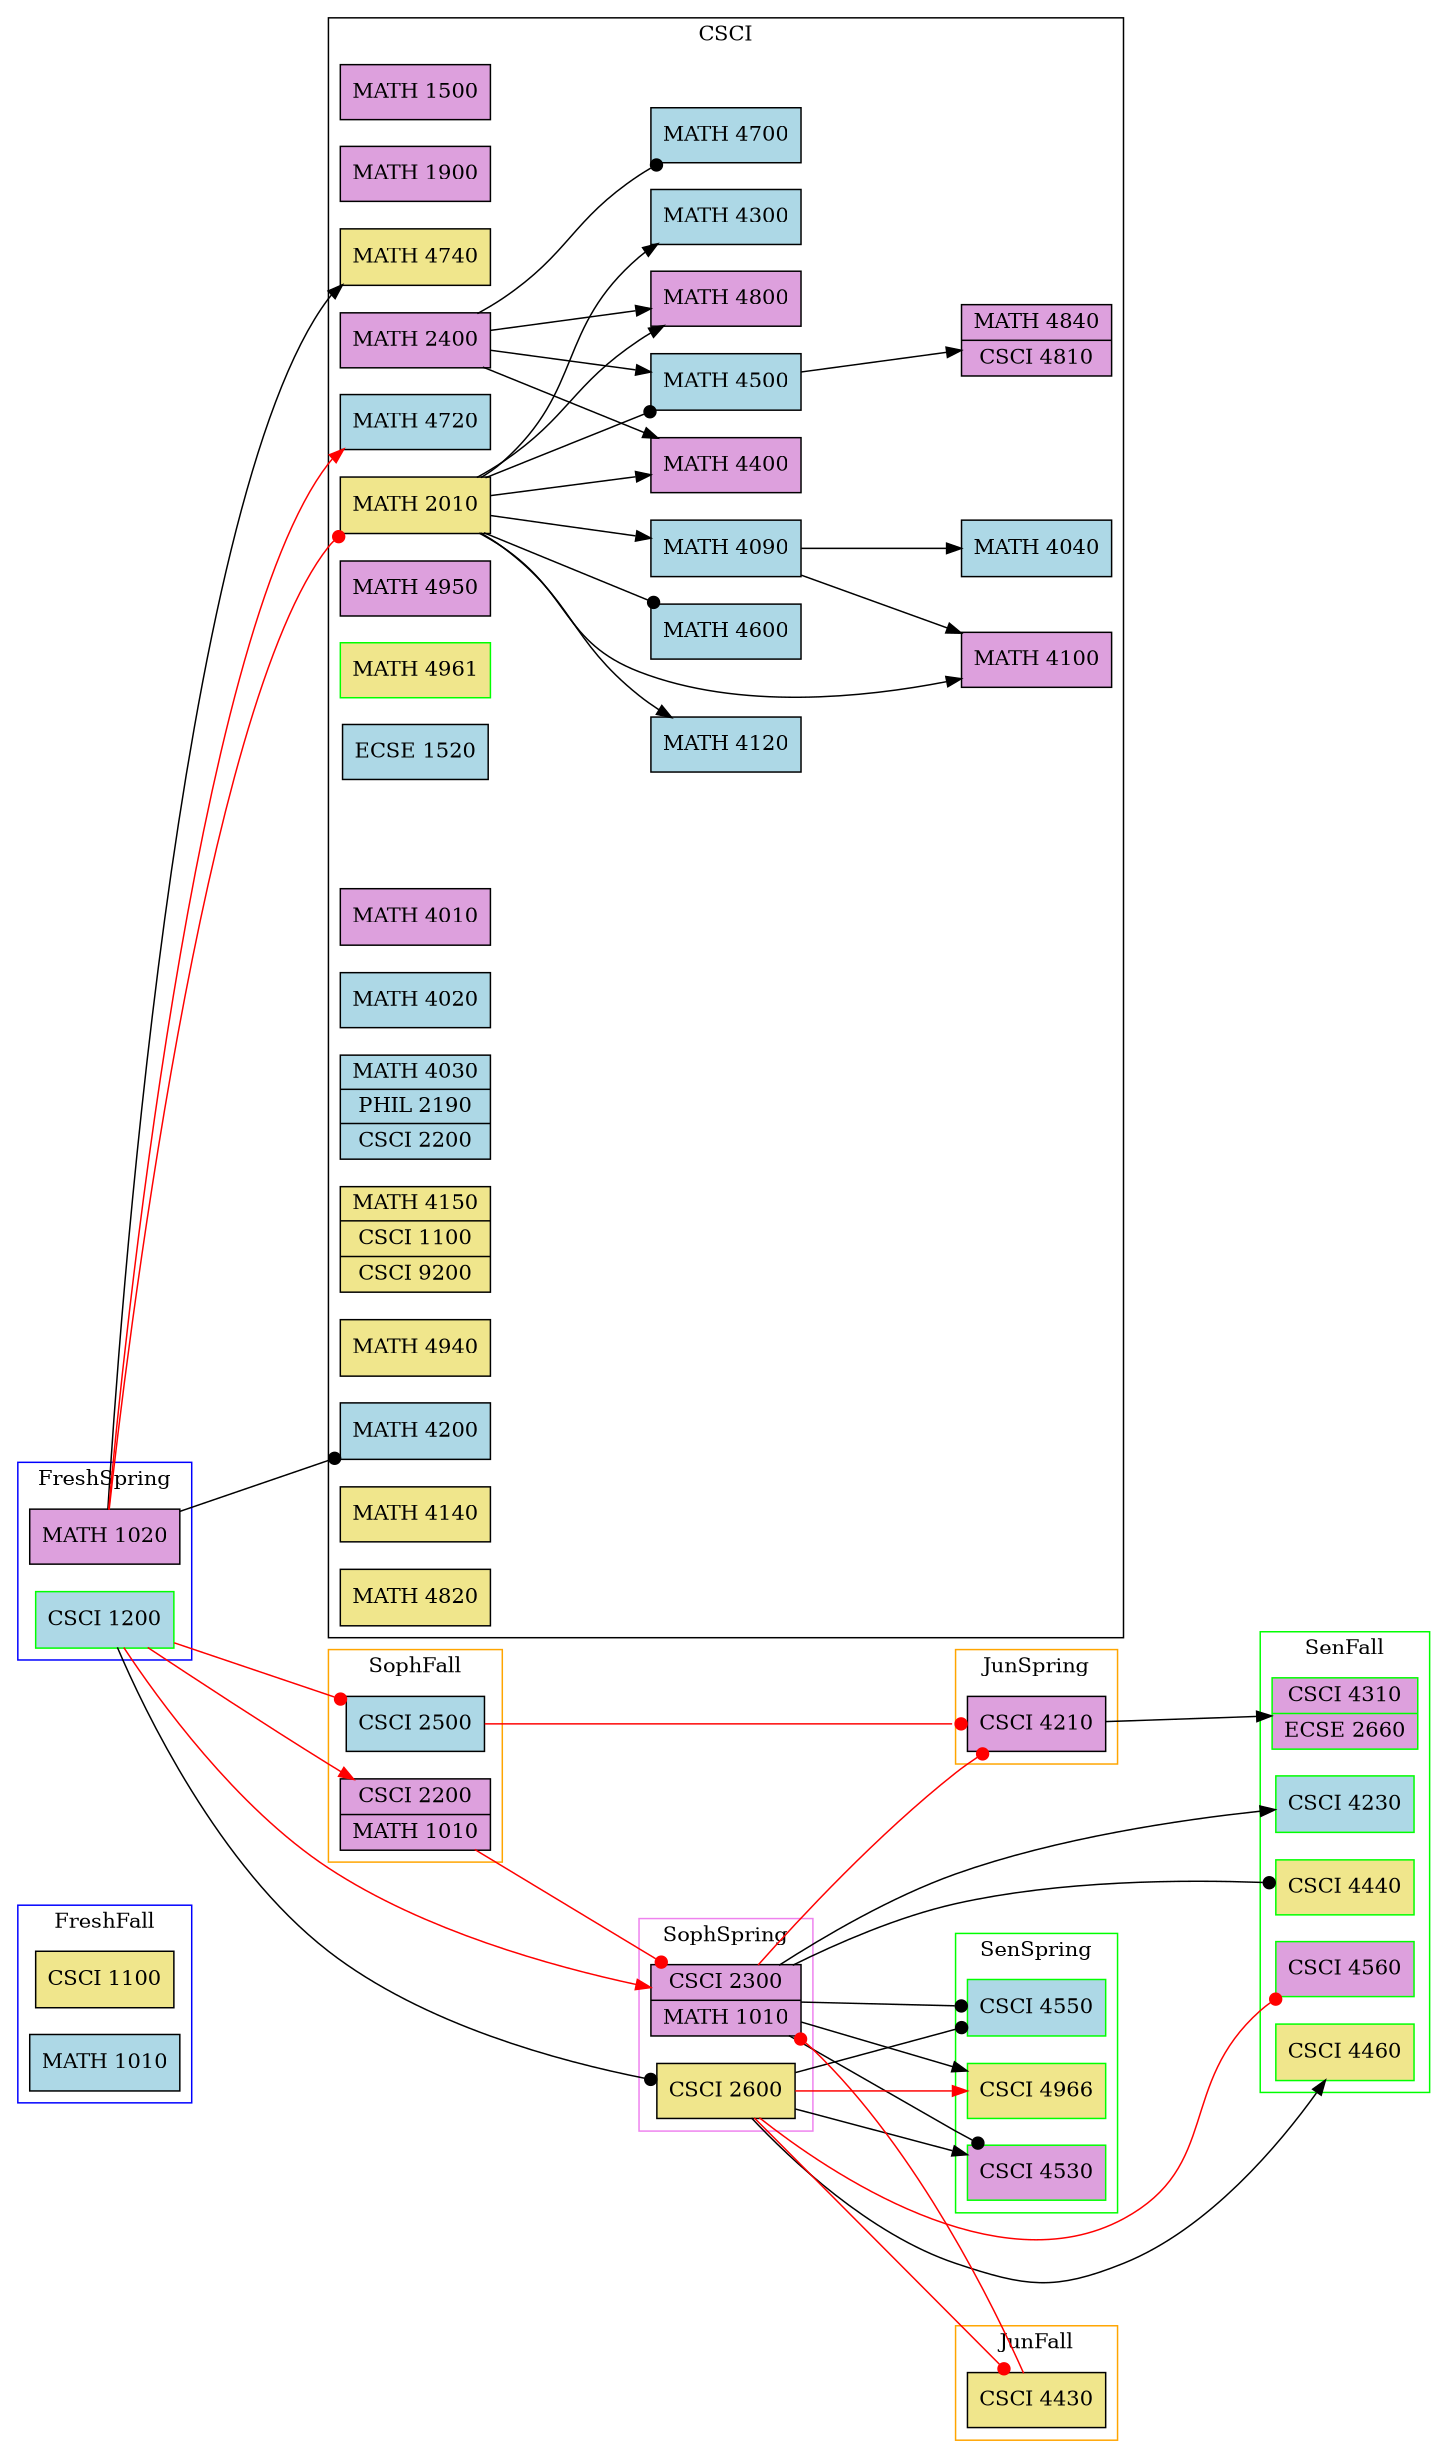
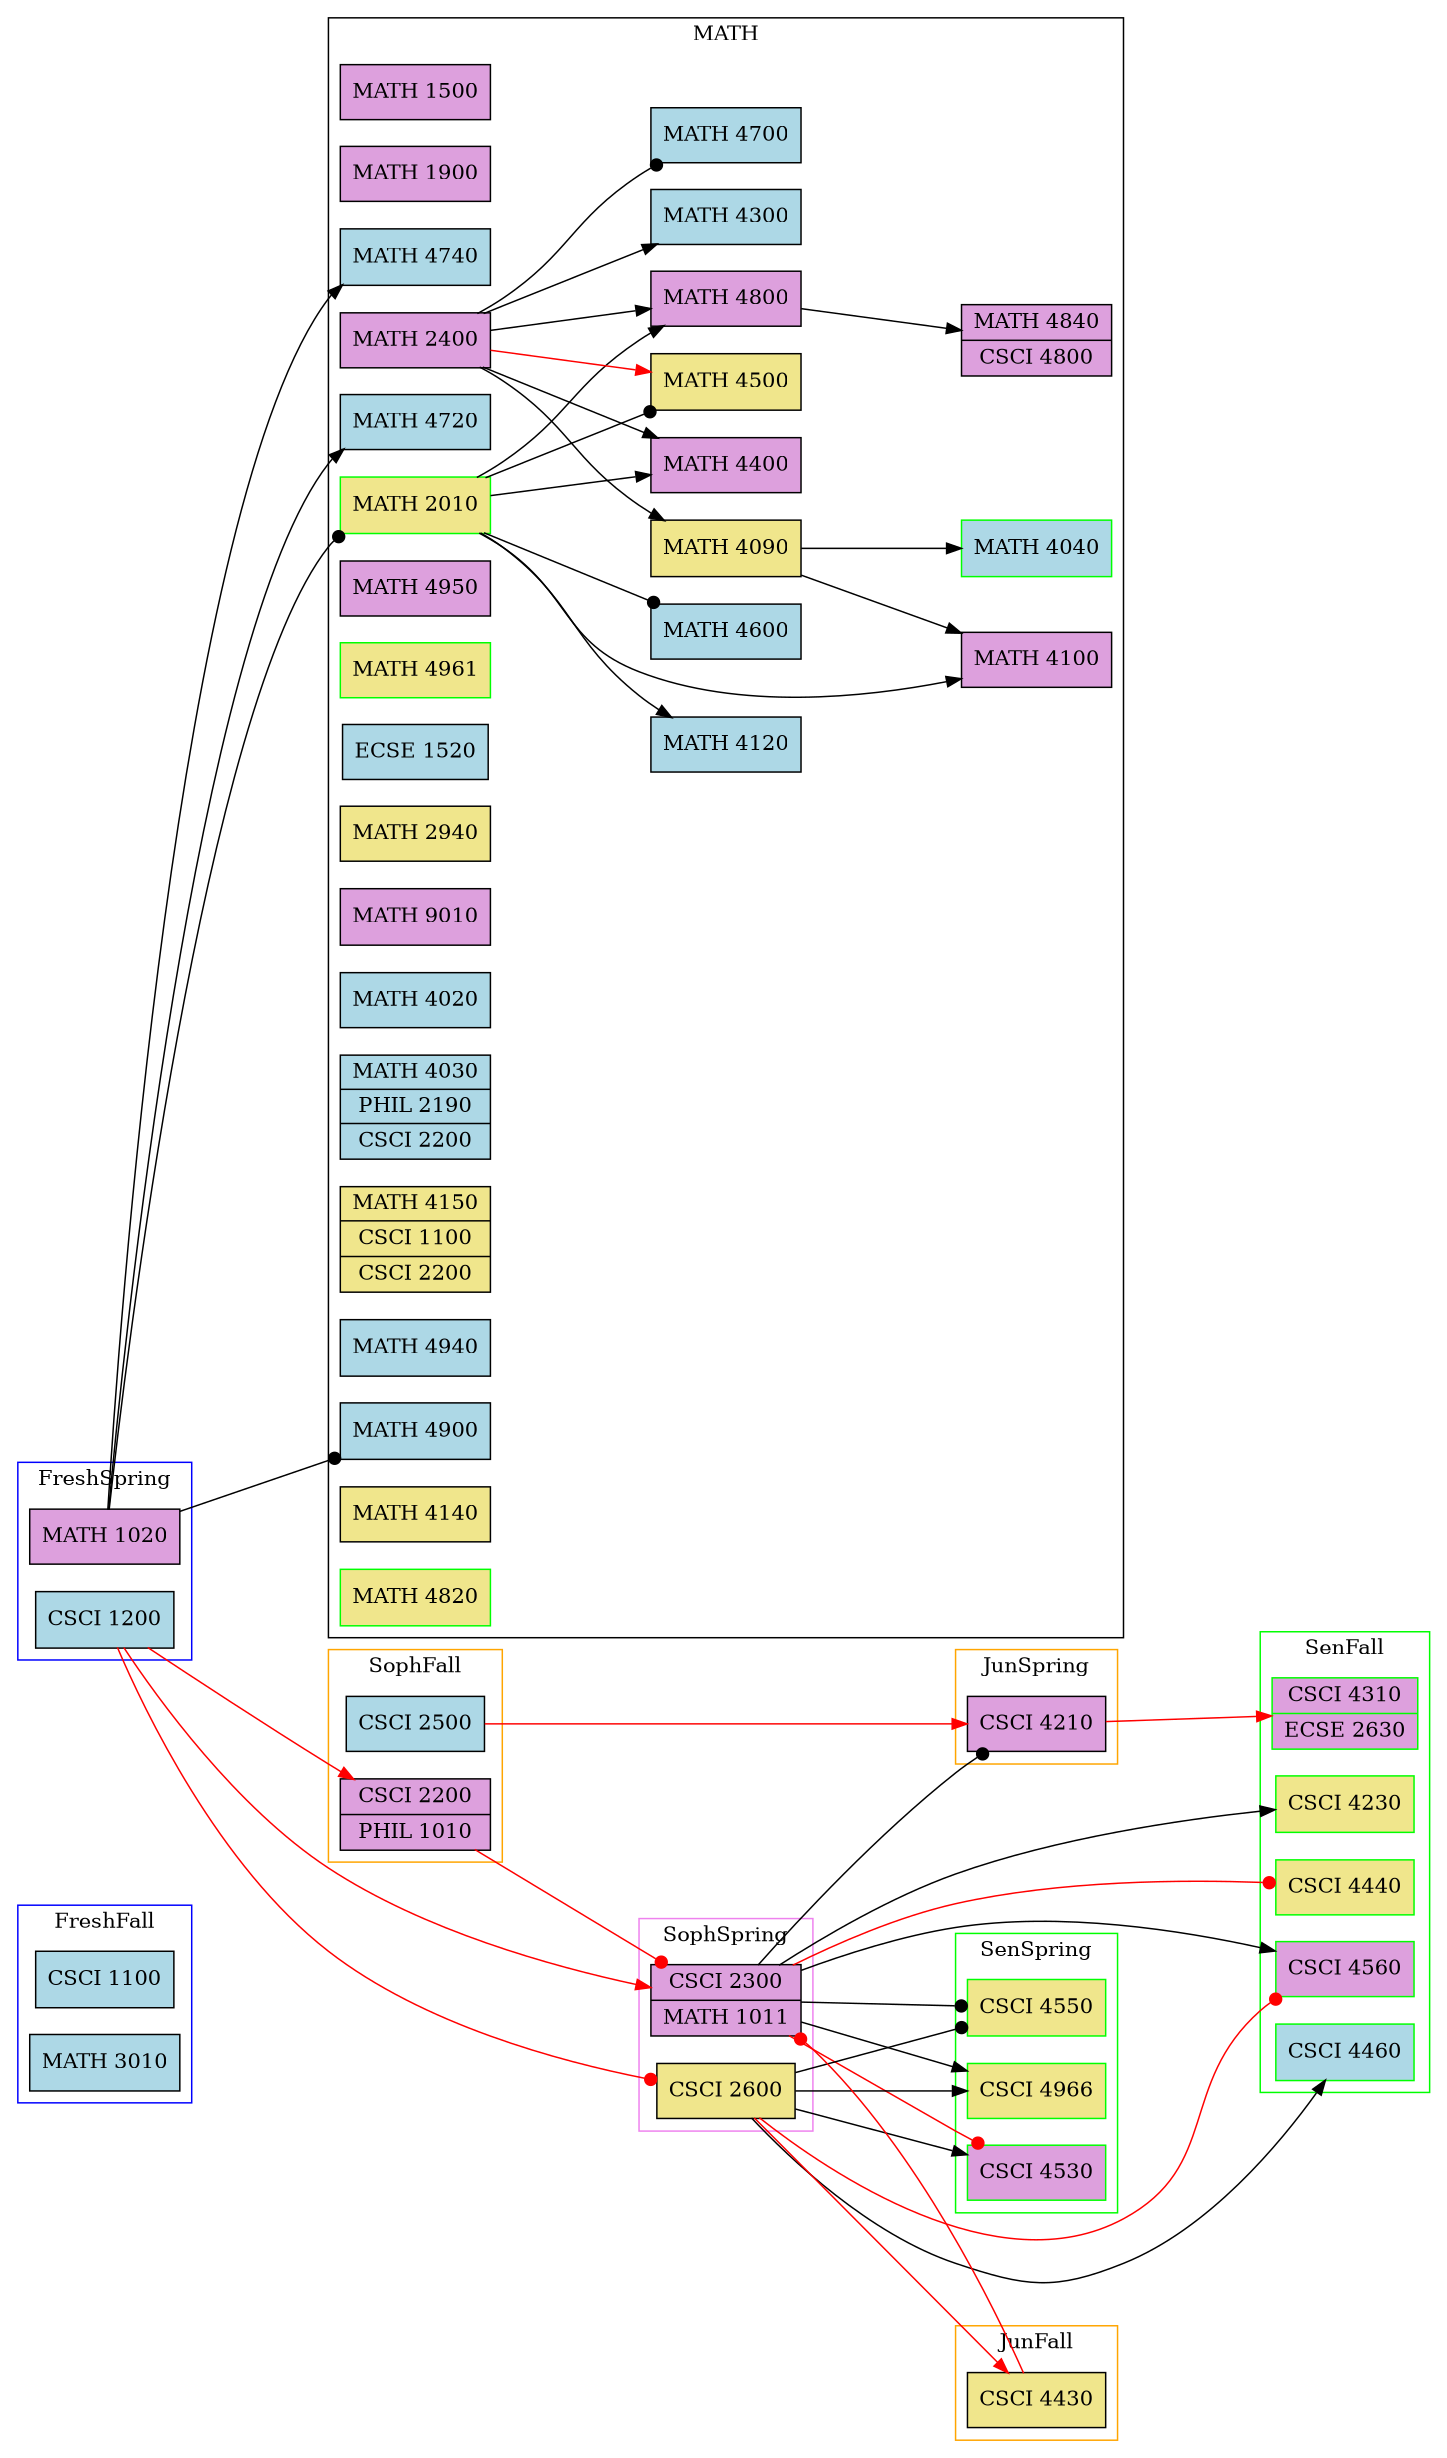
cluster "CSCI": label "CSCI" -> "MATH"
node "MATH 4740": fillcolor khaki -> lightblue
node "MATH 4840": text "CSCI 4810" -> "CSCI 4800"
edge "MATH 2400" -> "MATH 4500": color black -> red
edge "MATH 4500" -> "MATH 4840": now "MATH 4800" -> "MATH 4840"
edge "MATH 2010" -> "MATH 4300": now "MATH 2400" -> "MATH 4300"
node "MATH 4500": fillcolor lightblue -> khaki
node "MATH 2010": color black -> green
edge "MATH 2010" -> "MATH 4090": now "MATH 2400" -> "MATH 4090"
node "MATH 4090": fillcolor lightblue -> khaki
node "MATH 4040": color black -> green
node "MATH 2940": added
node "MATH 4010": label "MATH 4010" -> "MATH 9010"
edge "MATH 1020" -> "MATH 4720": color red -> black
edge "MATH 1020" -> "MATH 2010": color red -> black
node "MATH 4150": text "CSCI 9200" -> "CSCI 2200"
node "MATH 4940": fillcolor khaki -> lightblue
node "MATH 4200": label "MATH 4200" -> "MATH 4900"
node "MATH 4820": color black -> green
node "CSCI 1200": color green -> black
edge "CSCI 1200" -> "CSCI 2500": removed
edge "CSCI 4210" -> "CSCI 4310": color black -> red
edge "CSCI 2500" -> "CSCI 4210": arrowhead dot -> normal
node "CSCI 4310": text "ECSE 2660" -> "ECSE 2630"
node "CSCI 4230": fillcolor lightblue -> khaki
node "CSCI 2200": text "MATH 1010" -> "PHIL 1010"
edge "CSCI 2300" -> "CSCI 4210": color red -> black
edge "CSCI 2300" -> "CSCI 4440": color black -> red
edge "CSCI 2300" -> "CSCI 4560": added
edge "CSCI 1200" -> "CSCI 2600": color black -> red
node "CSCI 1100": fillcolor khaki -> lightblue
node "CSCI 4550": fillcolor lightblue -> khaki
node "CSCI 2300": text "MATH 1010" -> "MATH 1011"
node "CSCI 4460": fillcolor khaki -> lightblue
node "MATH 1010": label "MATH 1010" -> "MATH 3010"
edge "CSCI 2300" -> "CSCI 4530": color black -> red
edge "CSCI 2600" -> "CSCI 4966": color red -> black
edge "CSCI 2600" -> "CSCI 4430": arrowhead dot -> normal
